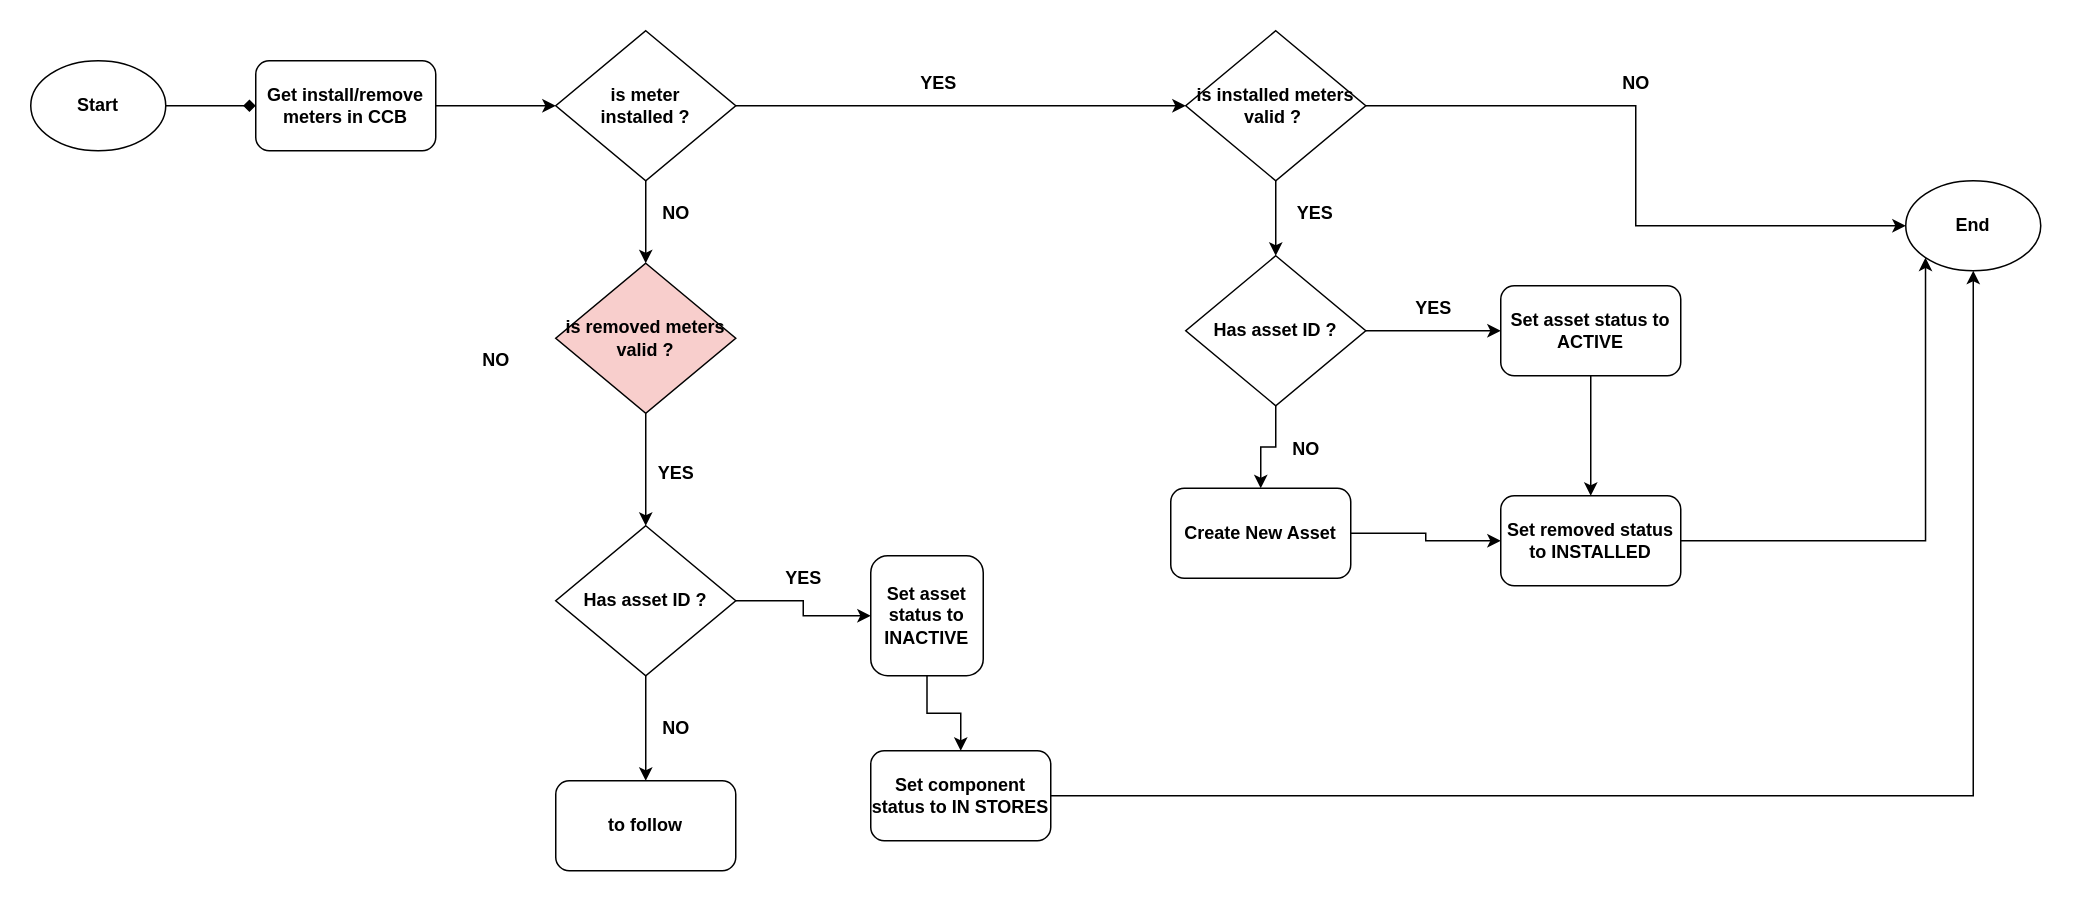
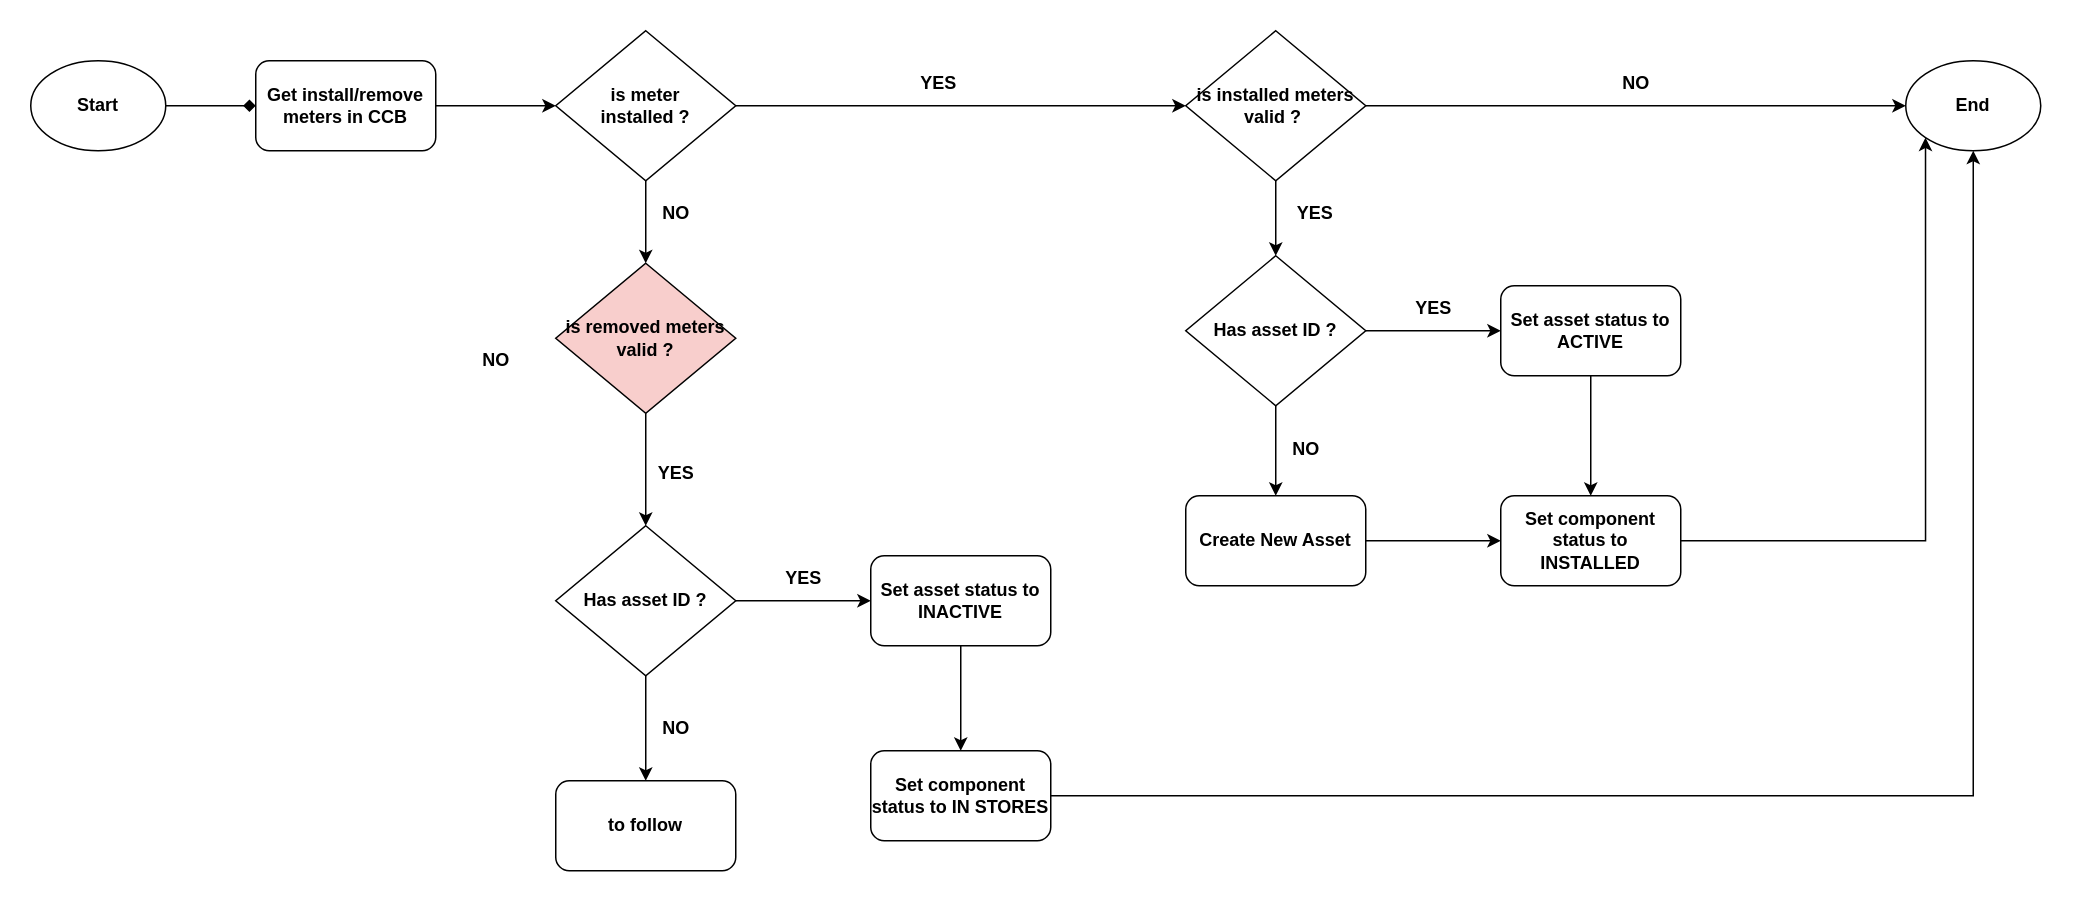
node "End": moved (1973, 226) -> (1973, 106)
node "Create New Asset": moved (1261, 533) -> (1276, 541)
node "Set removed status to INSTALLED": label "Set removed status to INSTALLED" -> "Set component status to INSTALLED"
node "Set asset status to INACTIVE": size 113x120 -> 180x90
